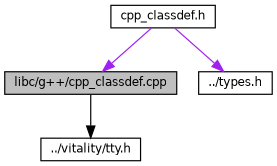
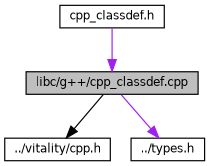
edge "cpp_classdef.h" -> "../types.h": now "libc/g++/cpp_classdef.cpp" -> "../types.h"
node "../vitality/tty.h": label "../vitality/tty.h" -> "../vitality/cpp.h"
